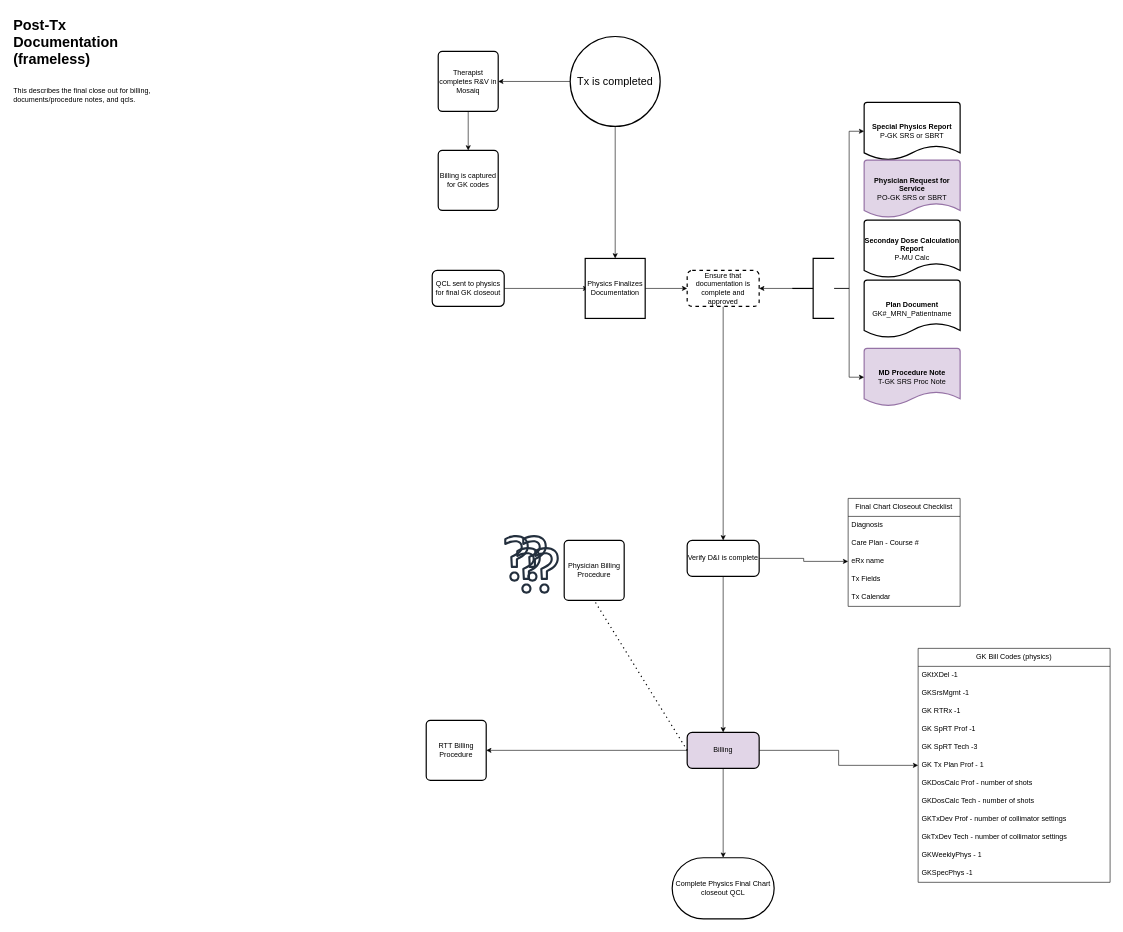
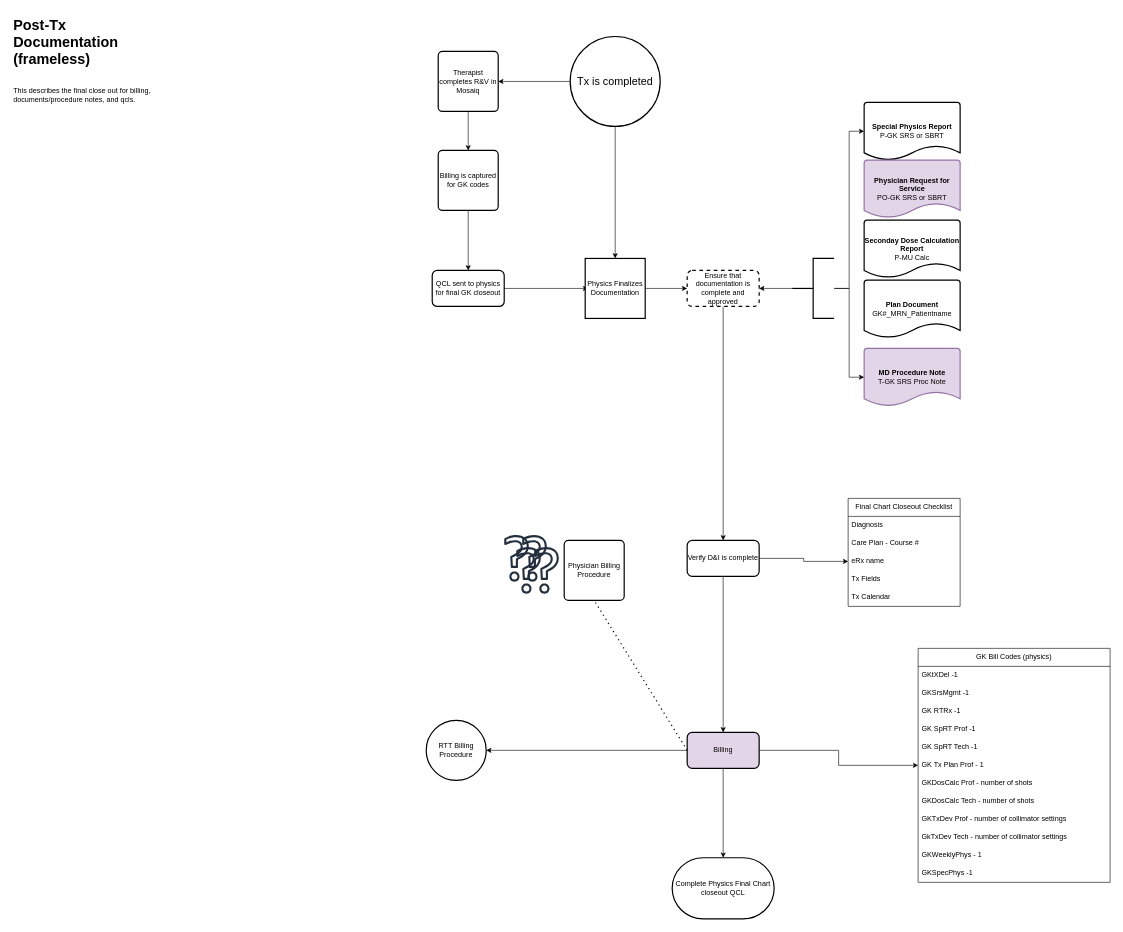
edge "Billing is captured for GK codes" -> "QCL sent to physics for final GK closeout": added
node "GK SpRT Tech -3": label "GK SpRT Tech -3" -> "GK SpRT Tech -1"
node "RTT Billing Procedure": shape rounded rectangle -> ellipse
